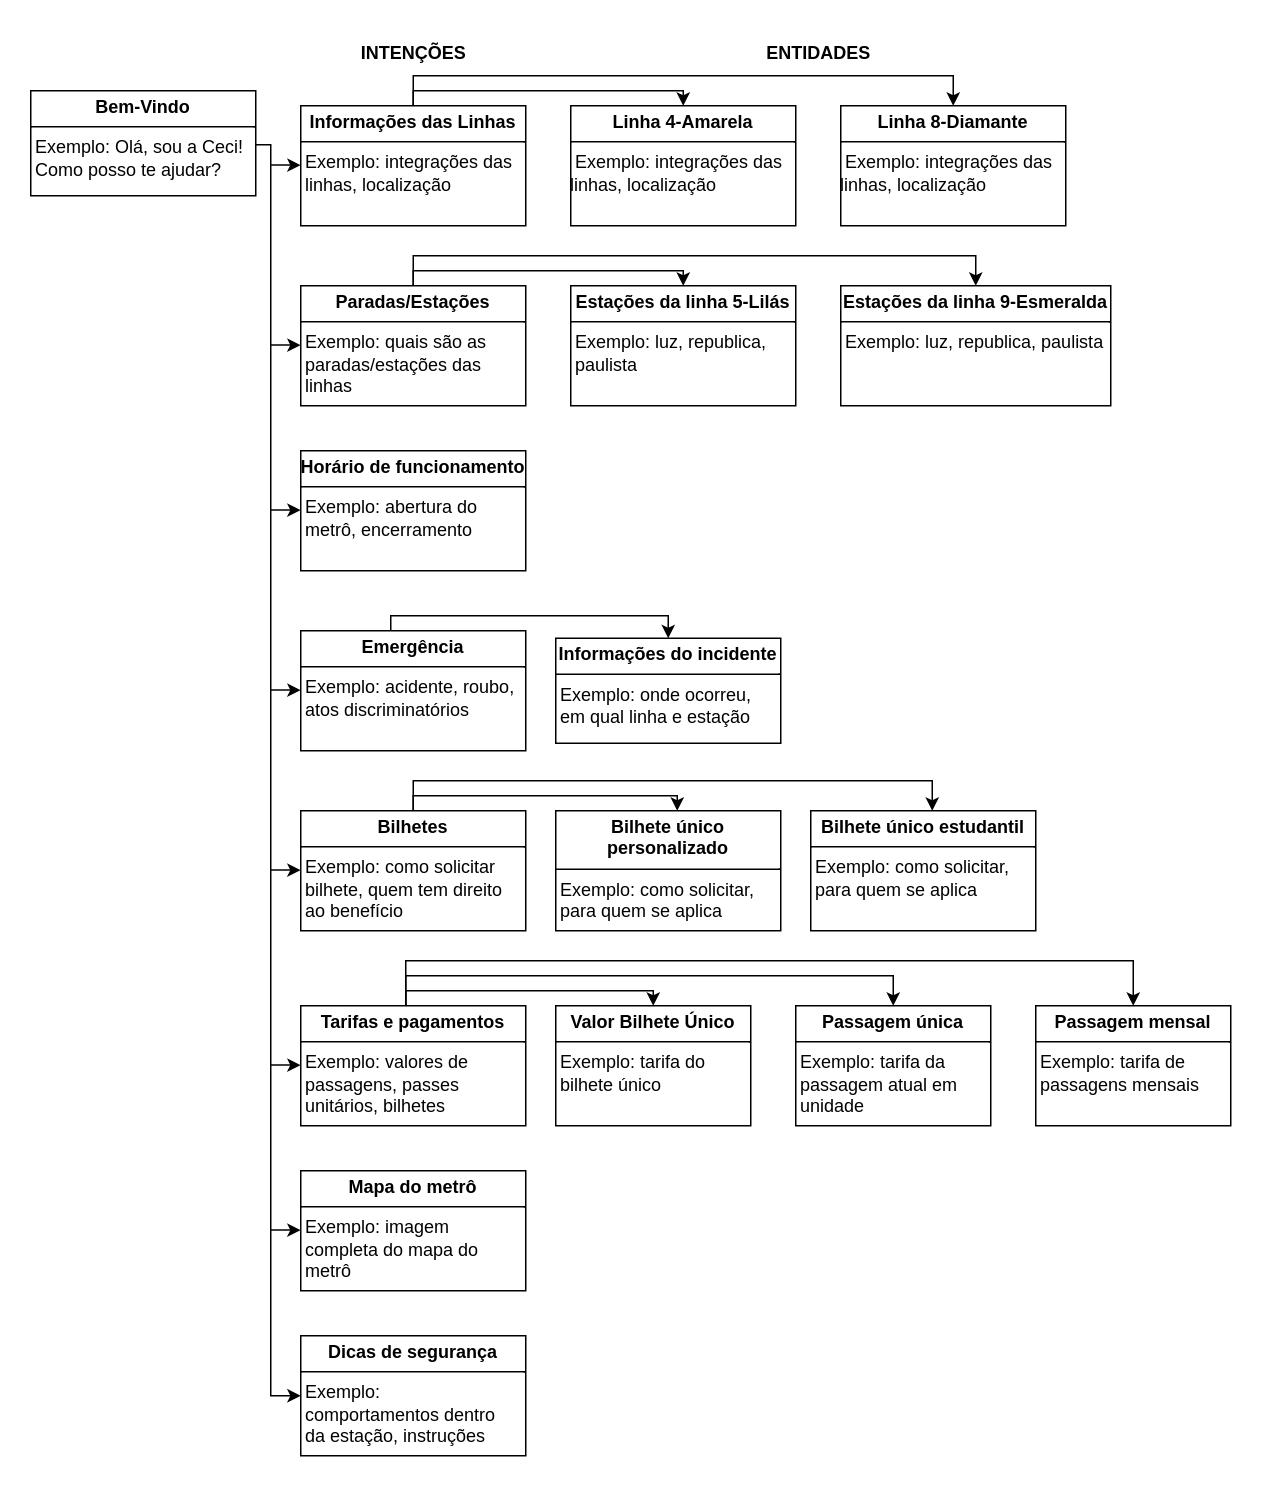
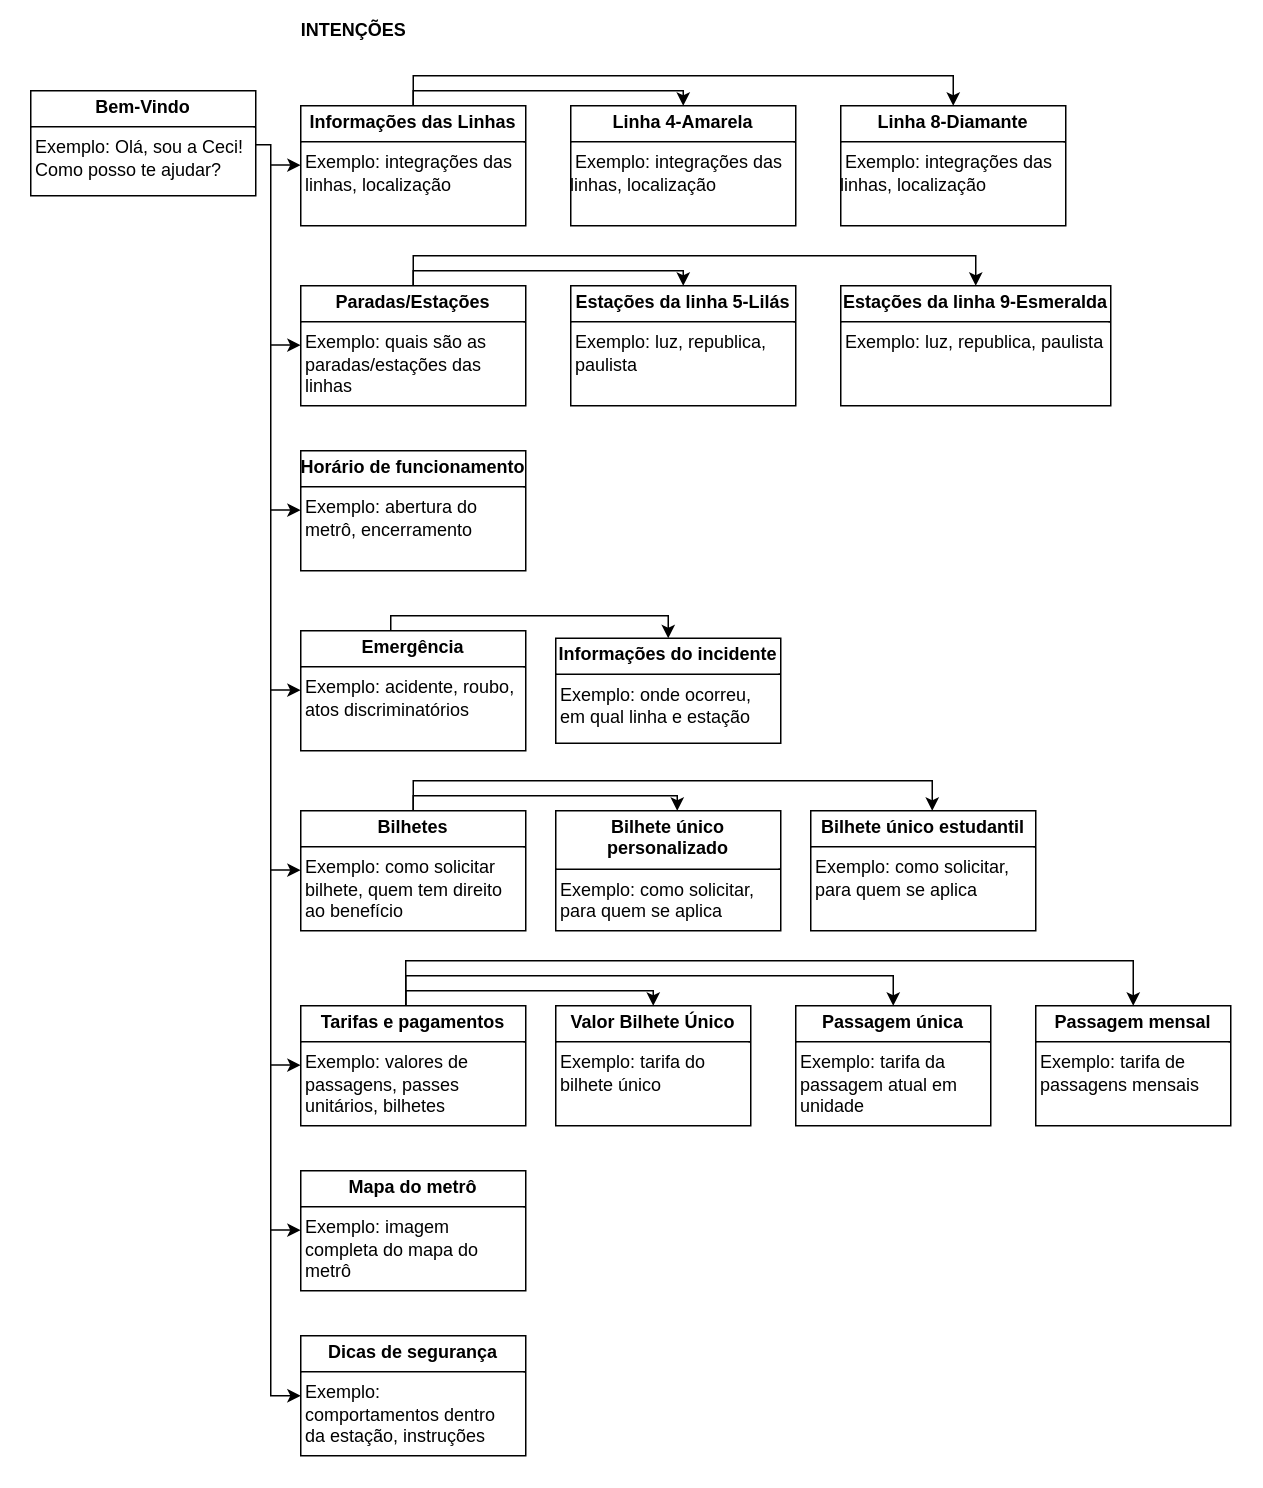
node "INTENÇÕES": moved (413, 53) -> (353, 31)
node "ENTIDADES": removed
